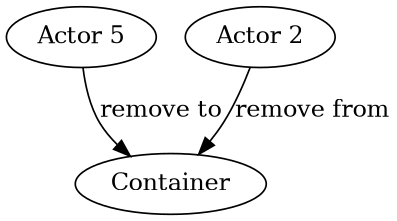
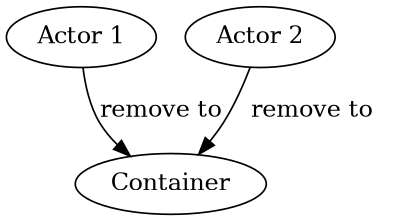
node "Actor 5": label "Actor 5" -> "Actor 1"
edge "Actor 2" -> "Container": label "remove from" -> "remove to"
